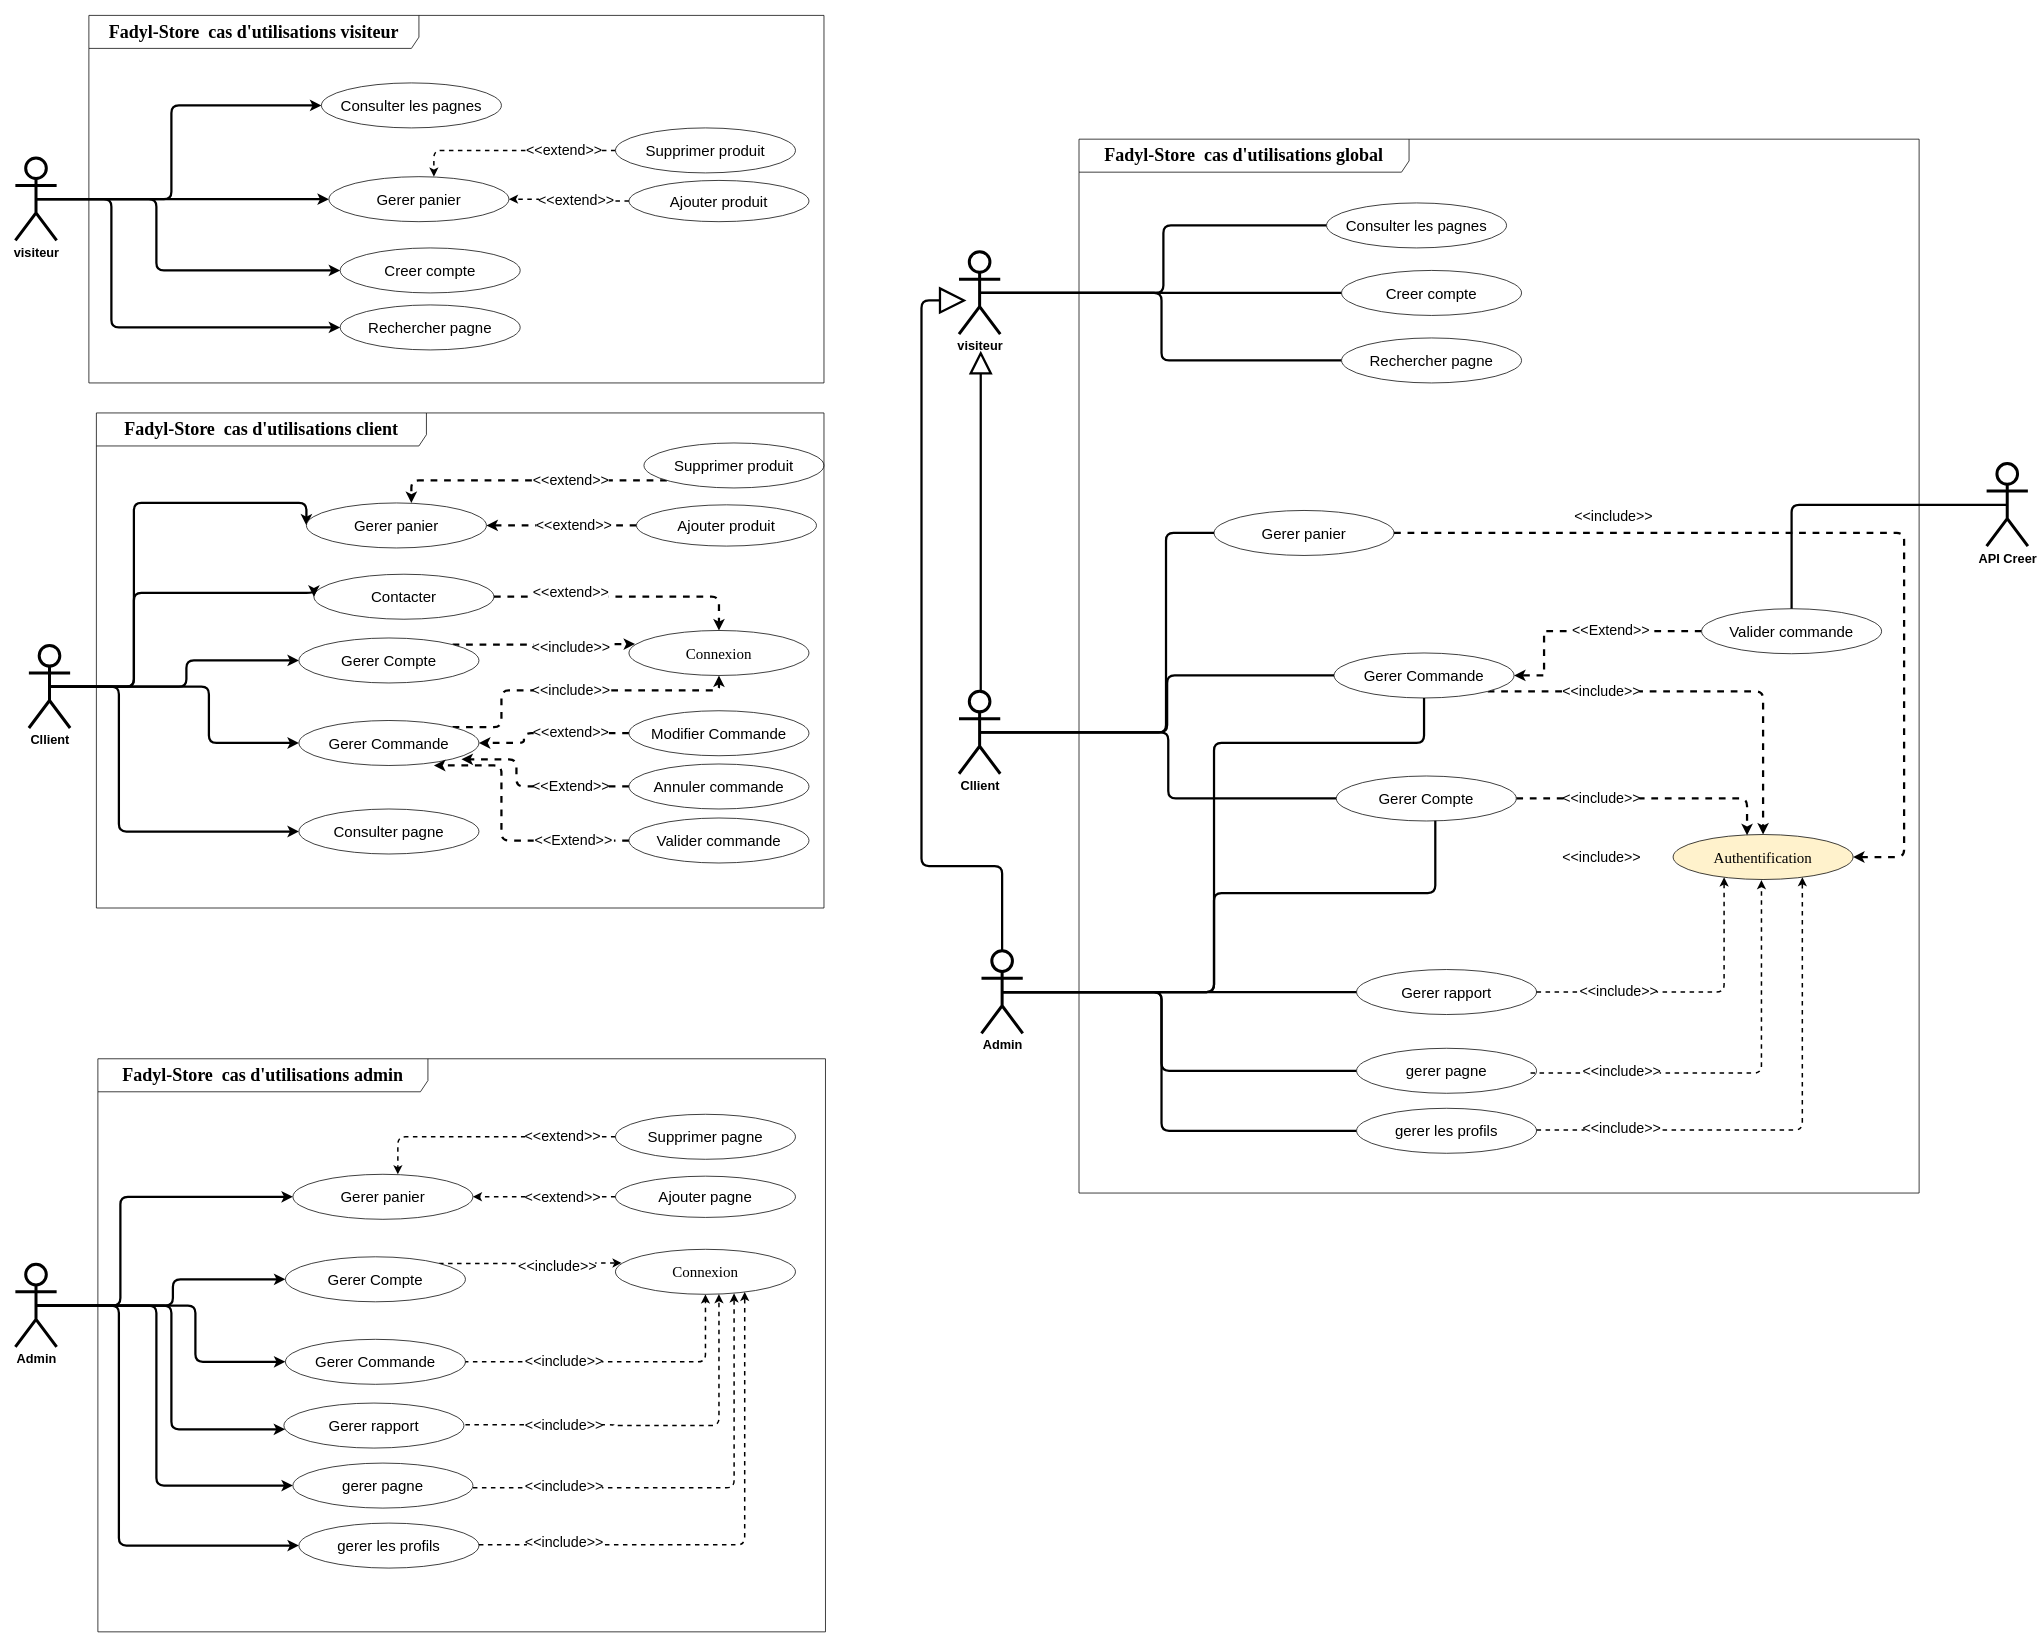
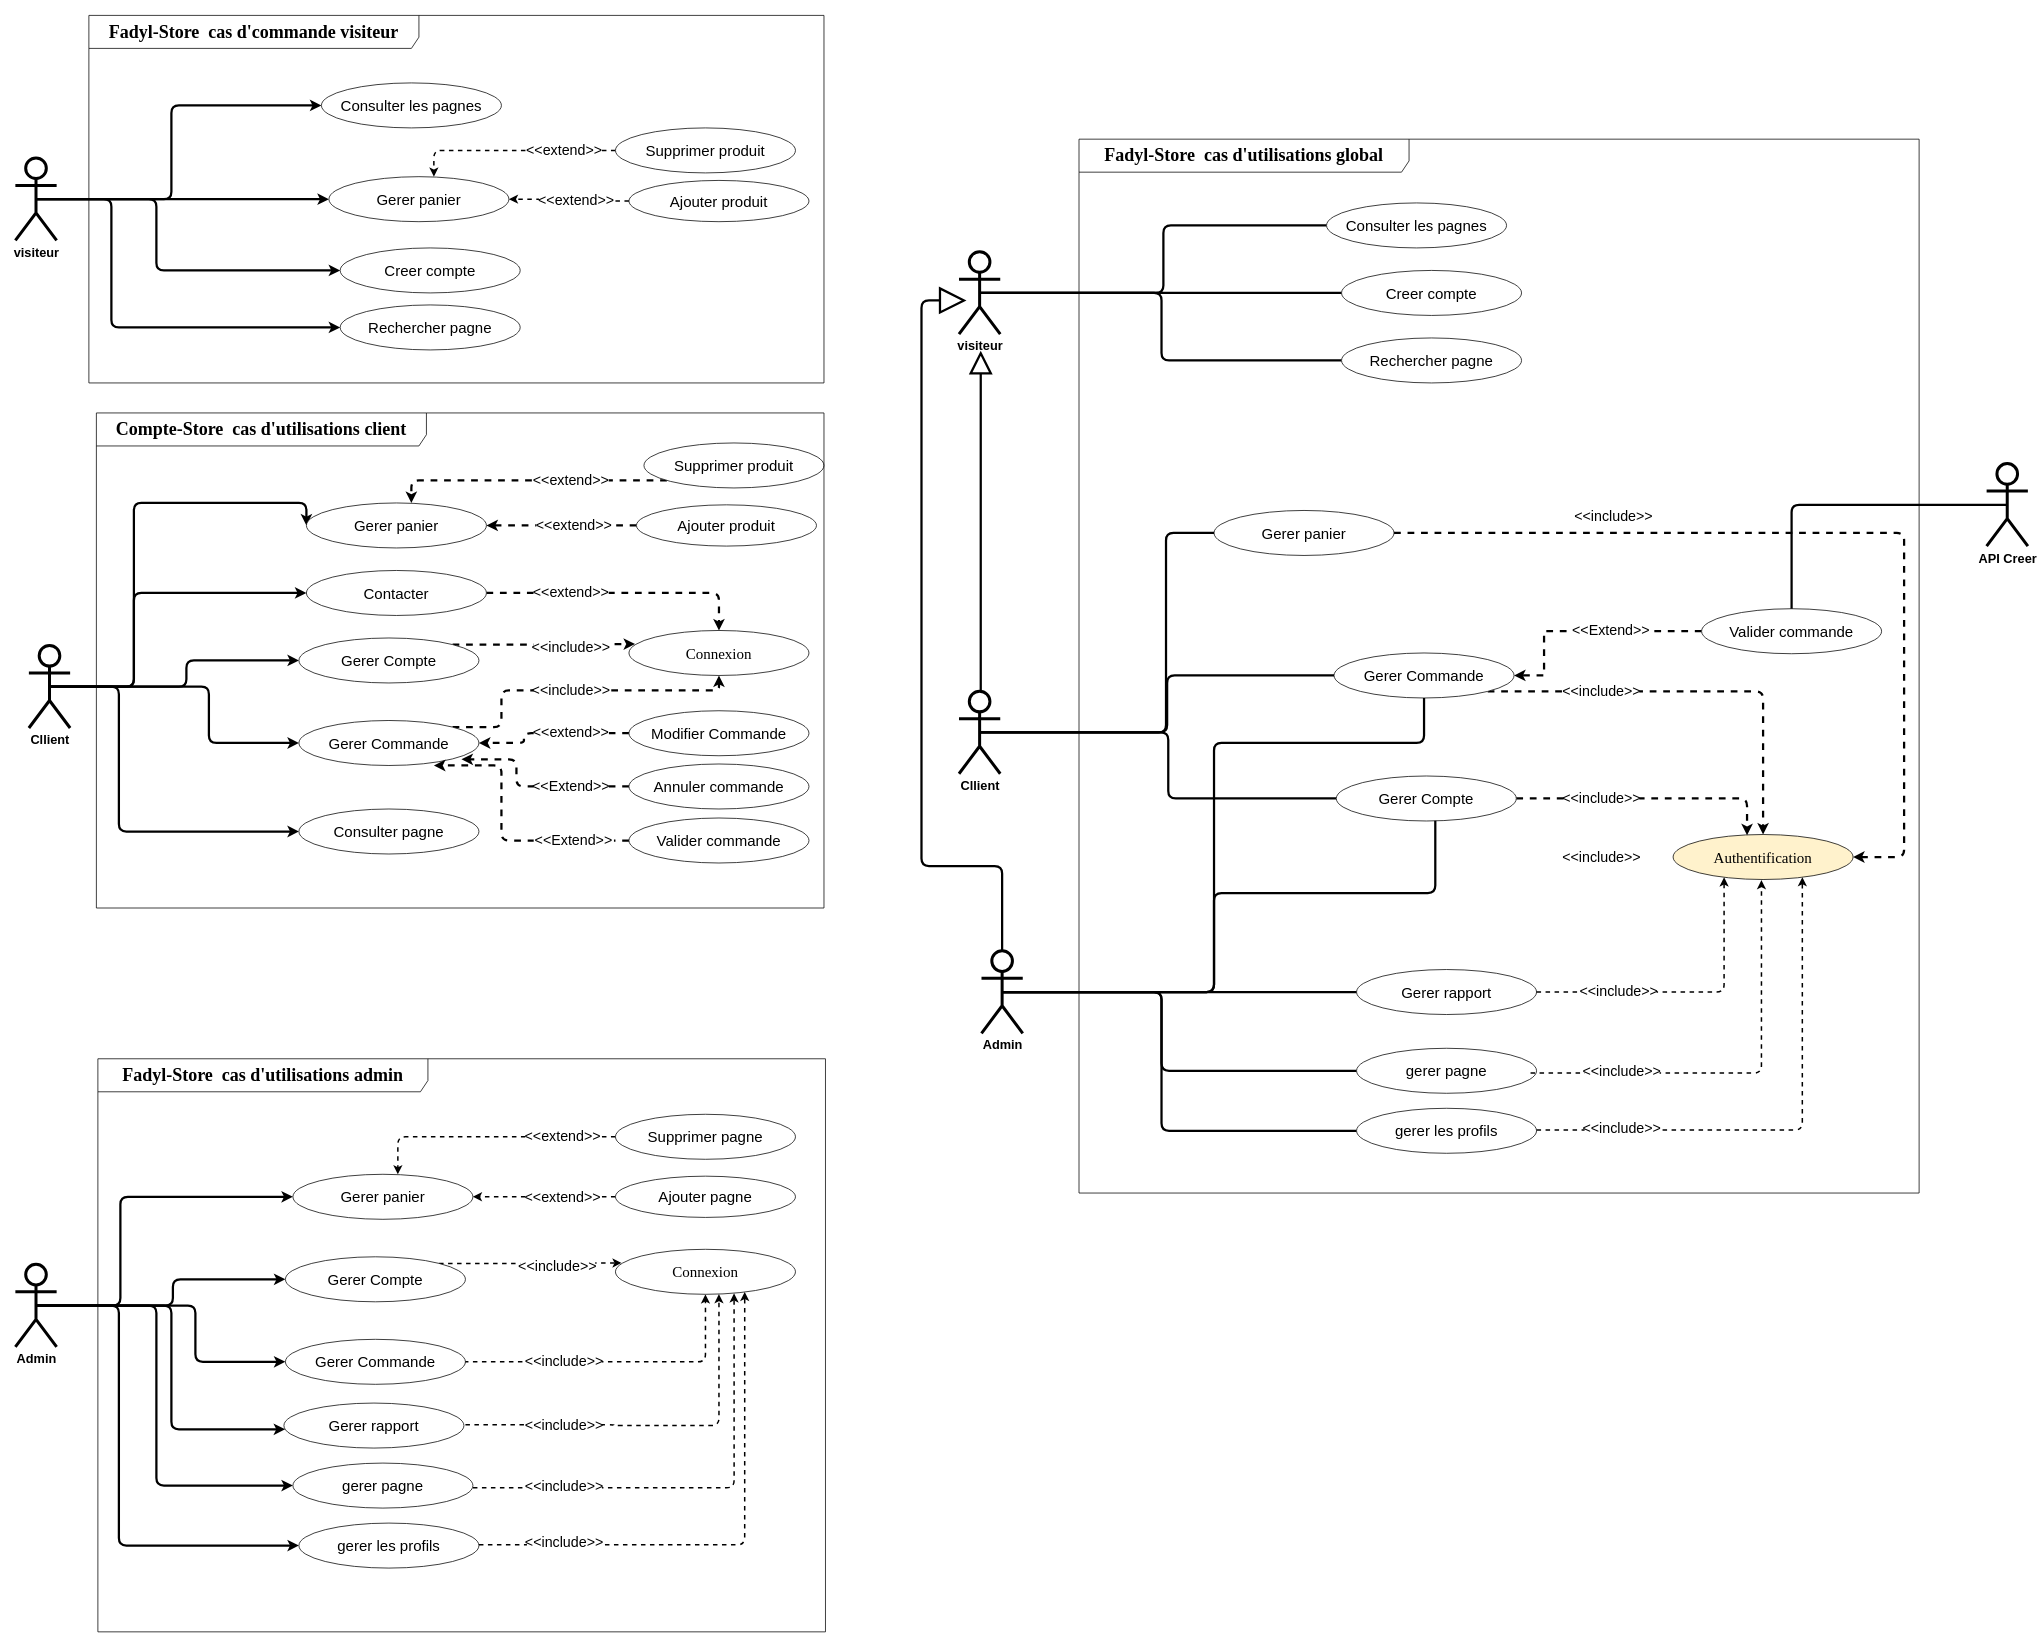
node "Fadyl-Store cas d'utilisations visiteur": label "Fadyl-Store cas d'utilisations visiteur" -> "Fadyl-Store cas d'commande visiteur"
node "Fadyl-Store cas d'utilisations client": label "Fadyl-Store cas d'utilisations client" -> "Compte-Store cas d'utilisations client"
node "Contacter": moved (404, 597) -> (396, 593)
